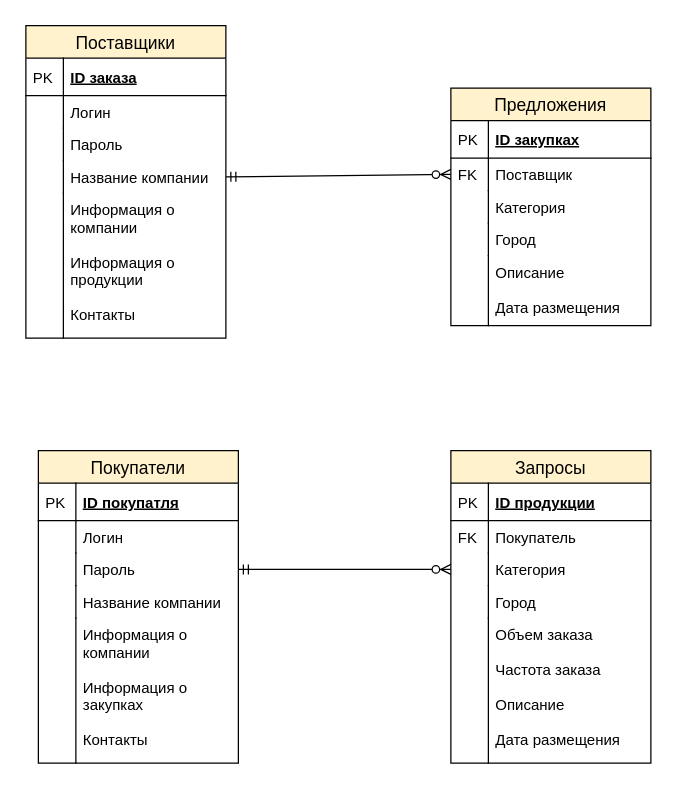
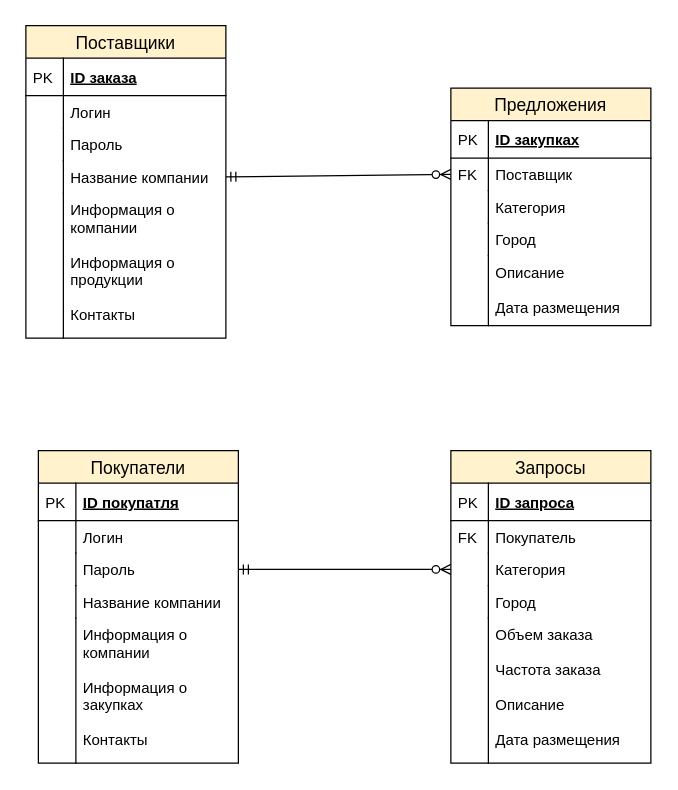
node "ID продукции": label "ID продукции" -> "ID запроса"
